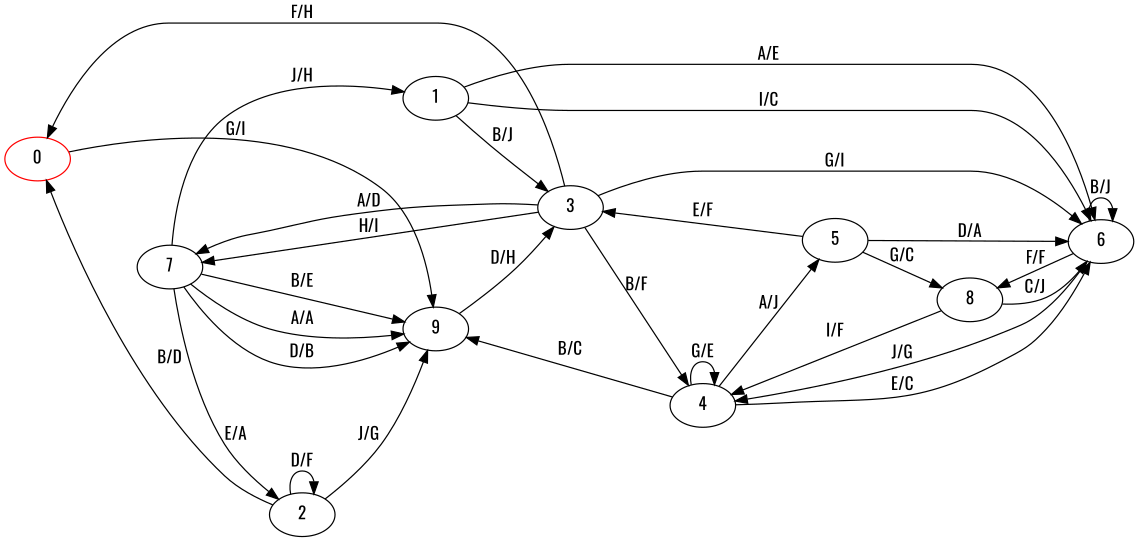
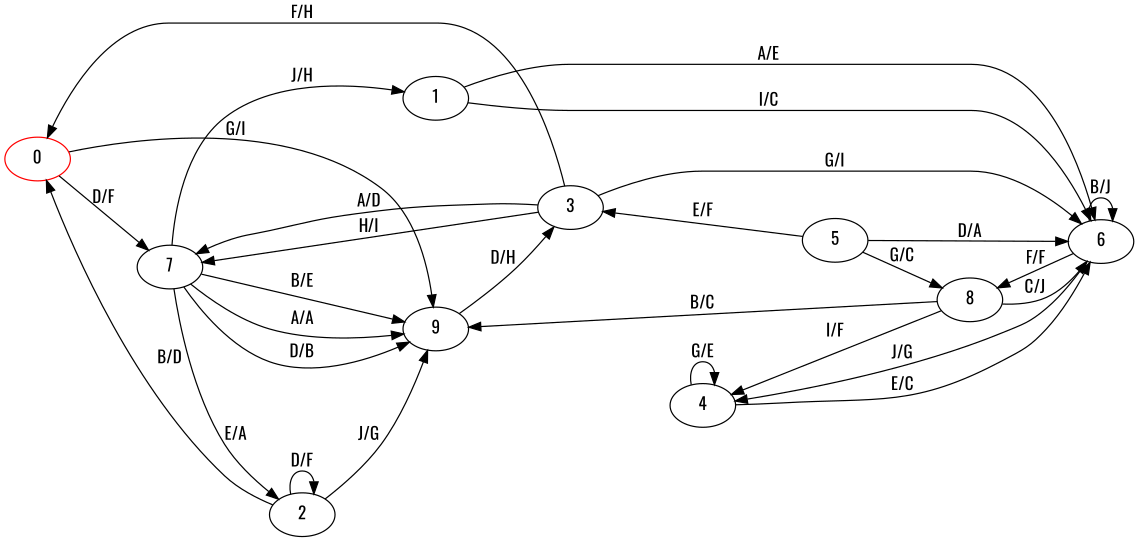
edge "1" -> "3": removed, label "B/J"
edge "0" -> "7": added, label "D/F"
edge "3" -> "4": removed, label "B/F"
edge "4" -> "5": removed, label "A/J"
edge "4" -> "9": now "8" -> "9"
